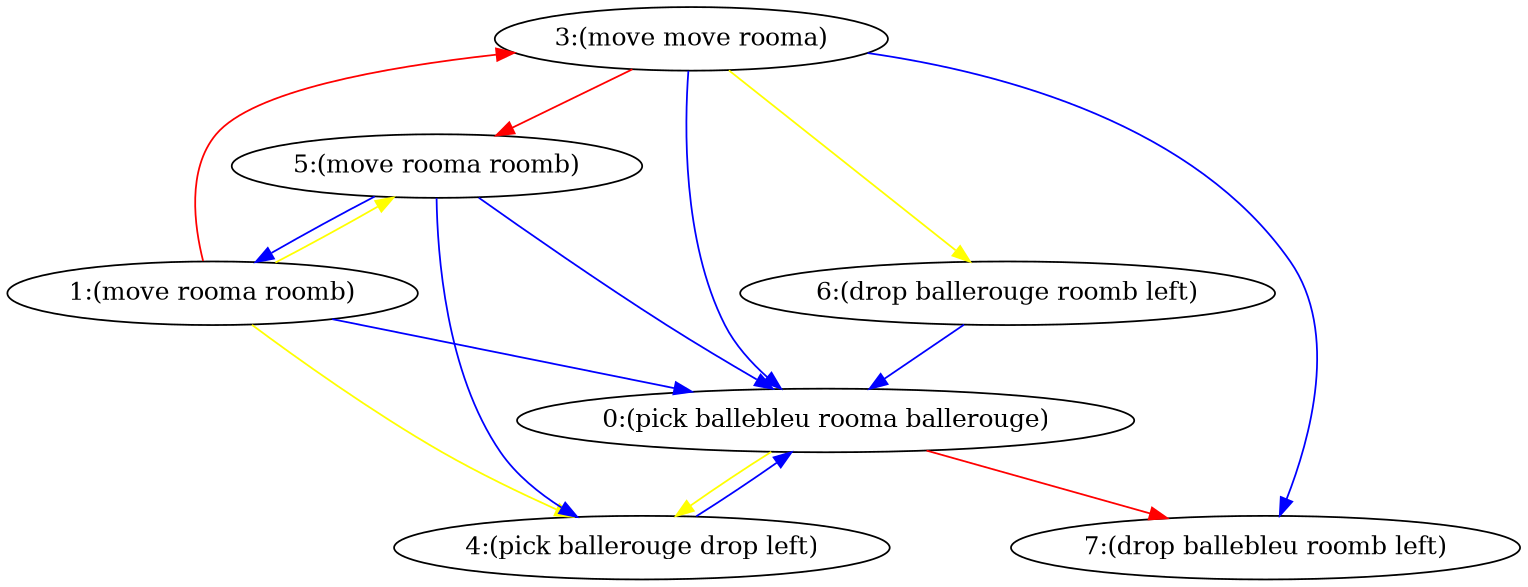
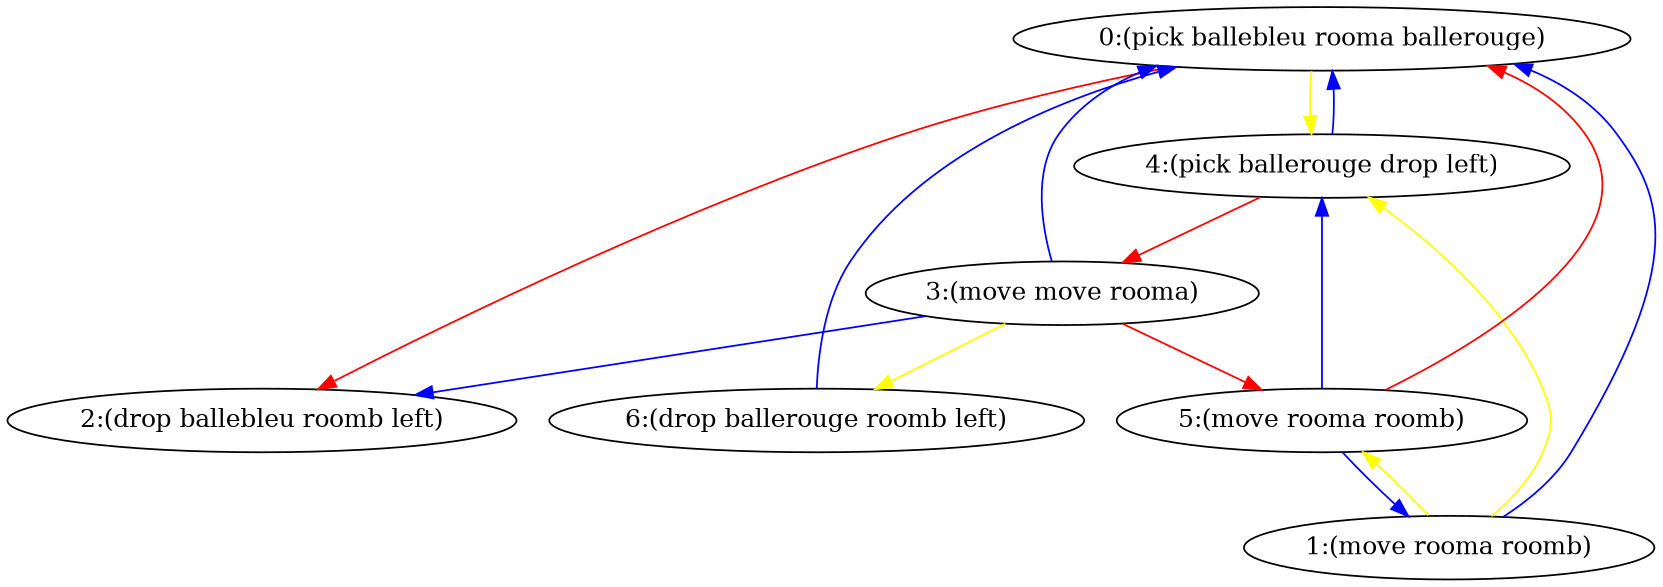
edge "1:(move rooma roomb)" -> "3:(move move rooma)": now "4:(pick ballerouge drop left)" -> "3:(move move rooma)"
edge "5:(move rooma roomb)" -> "0:(pick ballebleu rooma ballerouge)": color blue -> red
node "7:(drop ballebleu roomb left)": label "7:(drop ballebleu roomb left)" -> "2:(drop ballebleu roomb left)"
